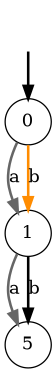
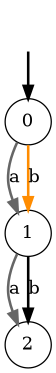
node "5": label "5" -> "2"
